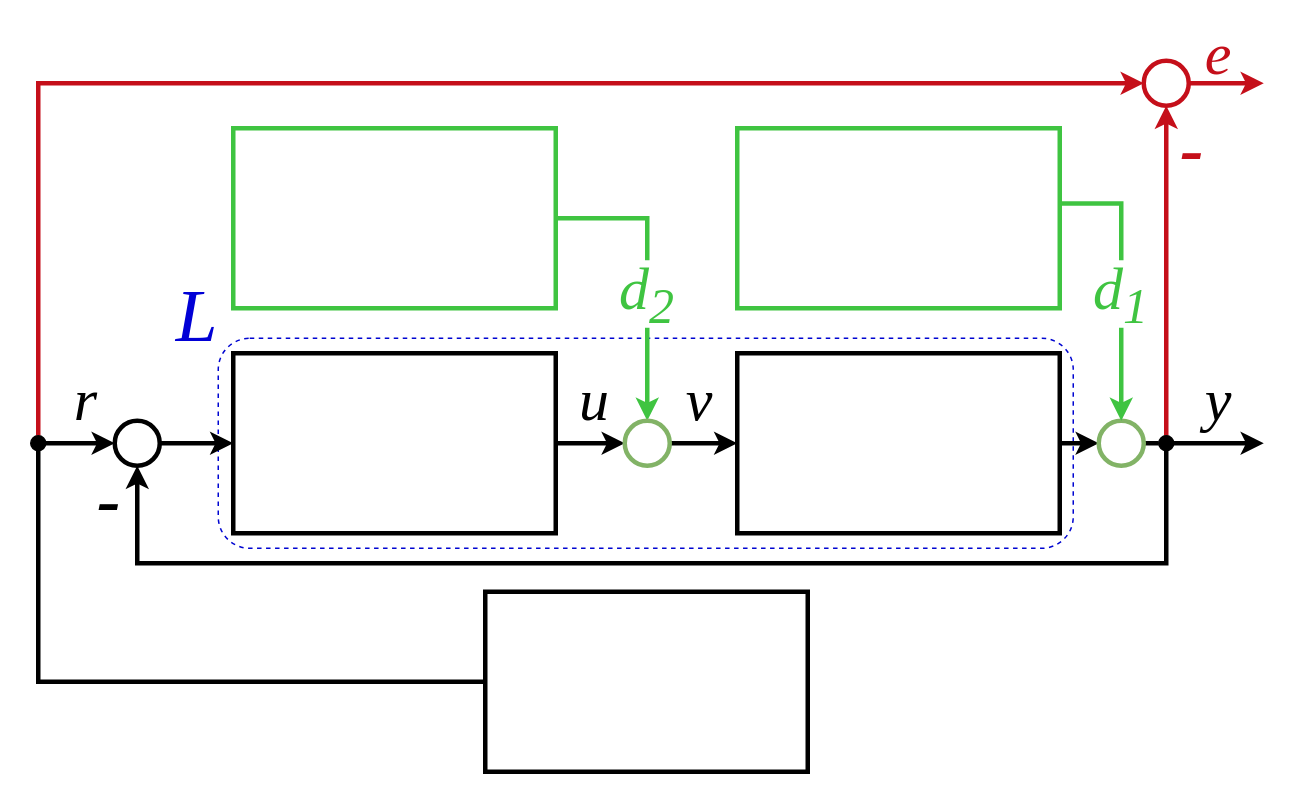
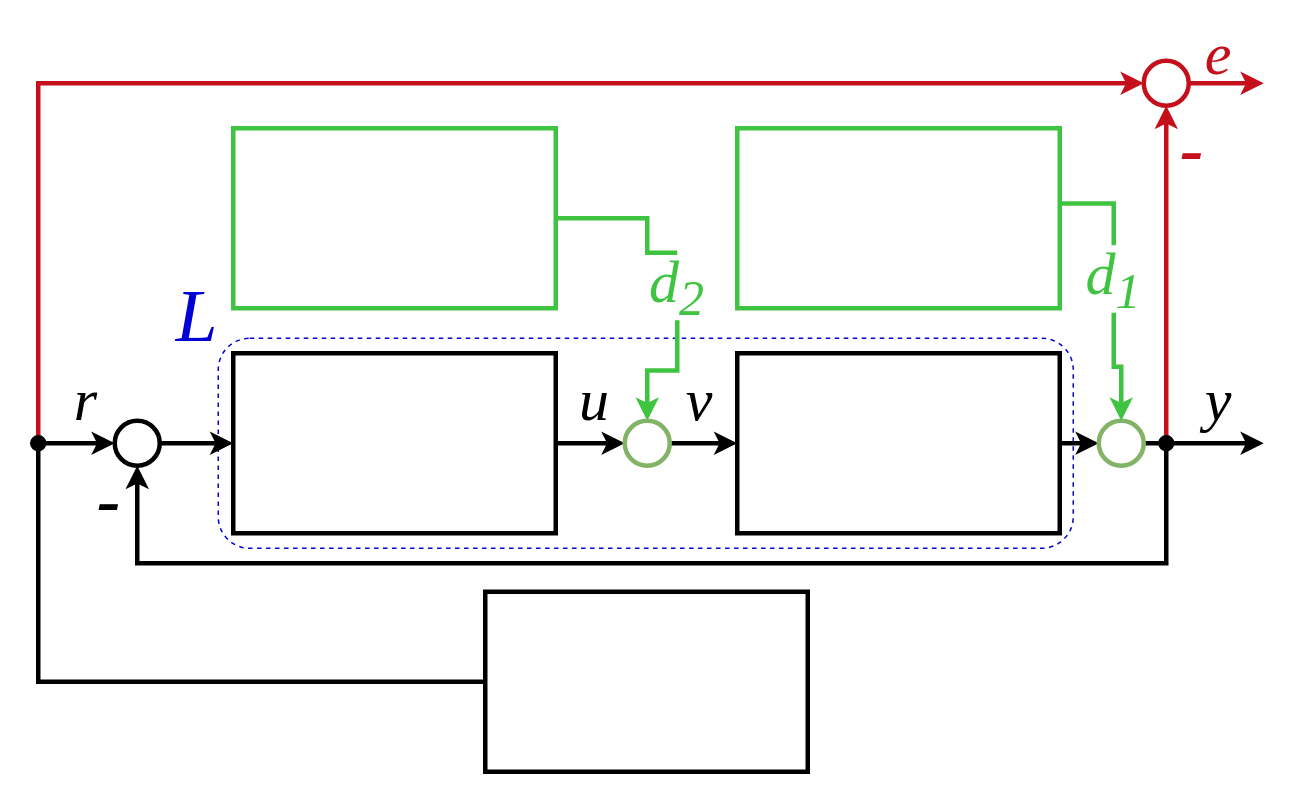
node "d2": moved (647, 294) -> (677, 287)
node "d1": moved (1121, 294) -> (1114, 279)
